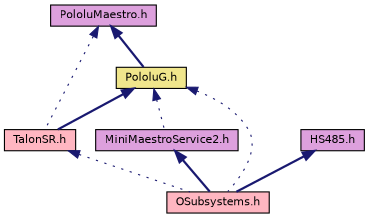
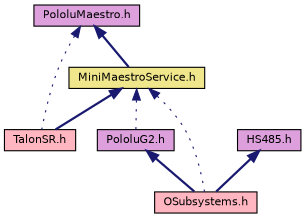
node "PololuG.h": label "PololuG.h" -> "MiniMaestroService.h"
node "MiniMaestroService2.h": label "MiniMaestroService2.h" -> "PololuG2.h"
edge "OSubsystems.h" -> "TalonSR.h": removed
